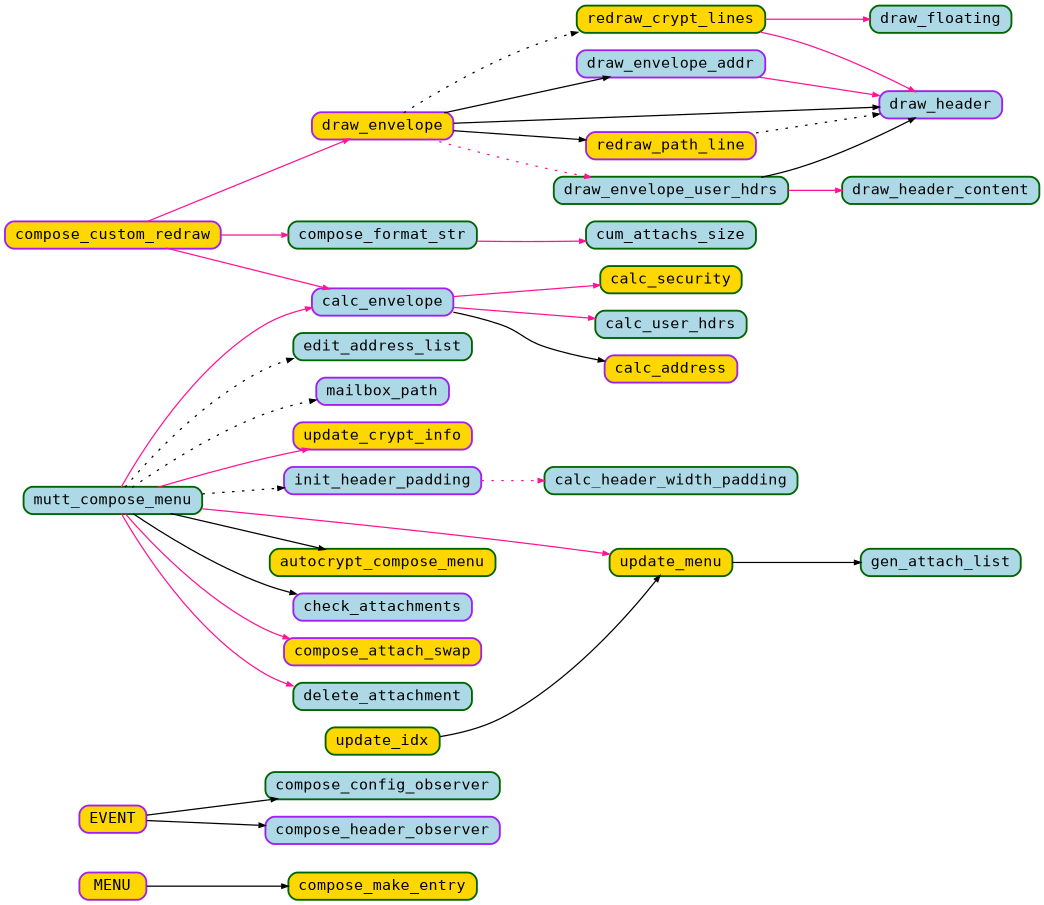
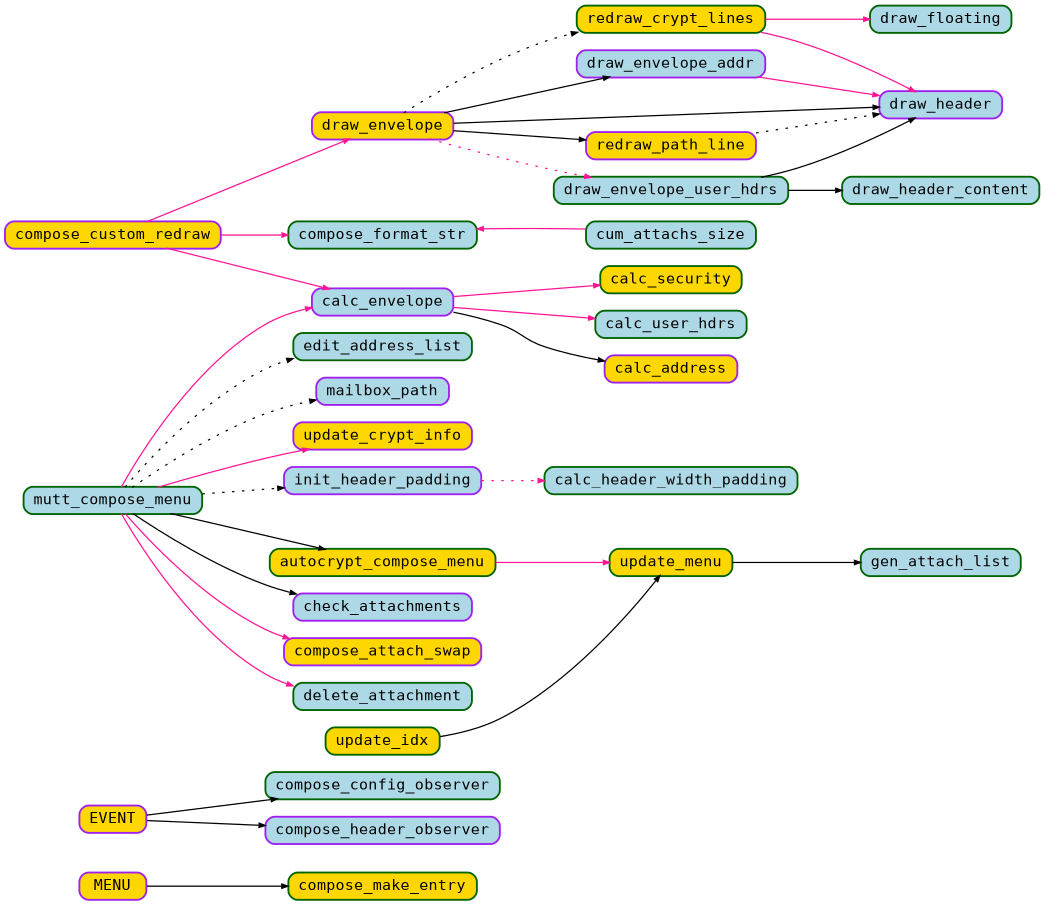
edge "draw_envelope_user_hdrs" -> "draw_header_content": color deeppink -> black
edge "compose_format_str" -> "cum_attachs_size": reversed
edge "mutt_compose_menu" -> "update_menu": now "autocrypt_compose_menu" -> "update_menu"
